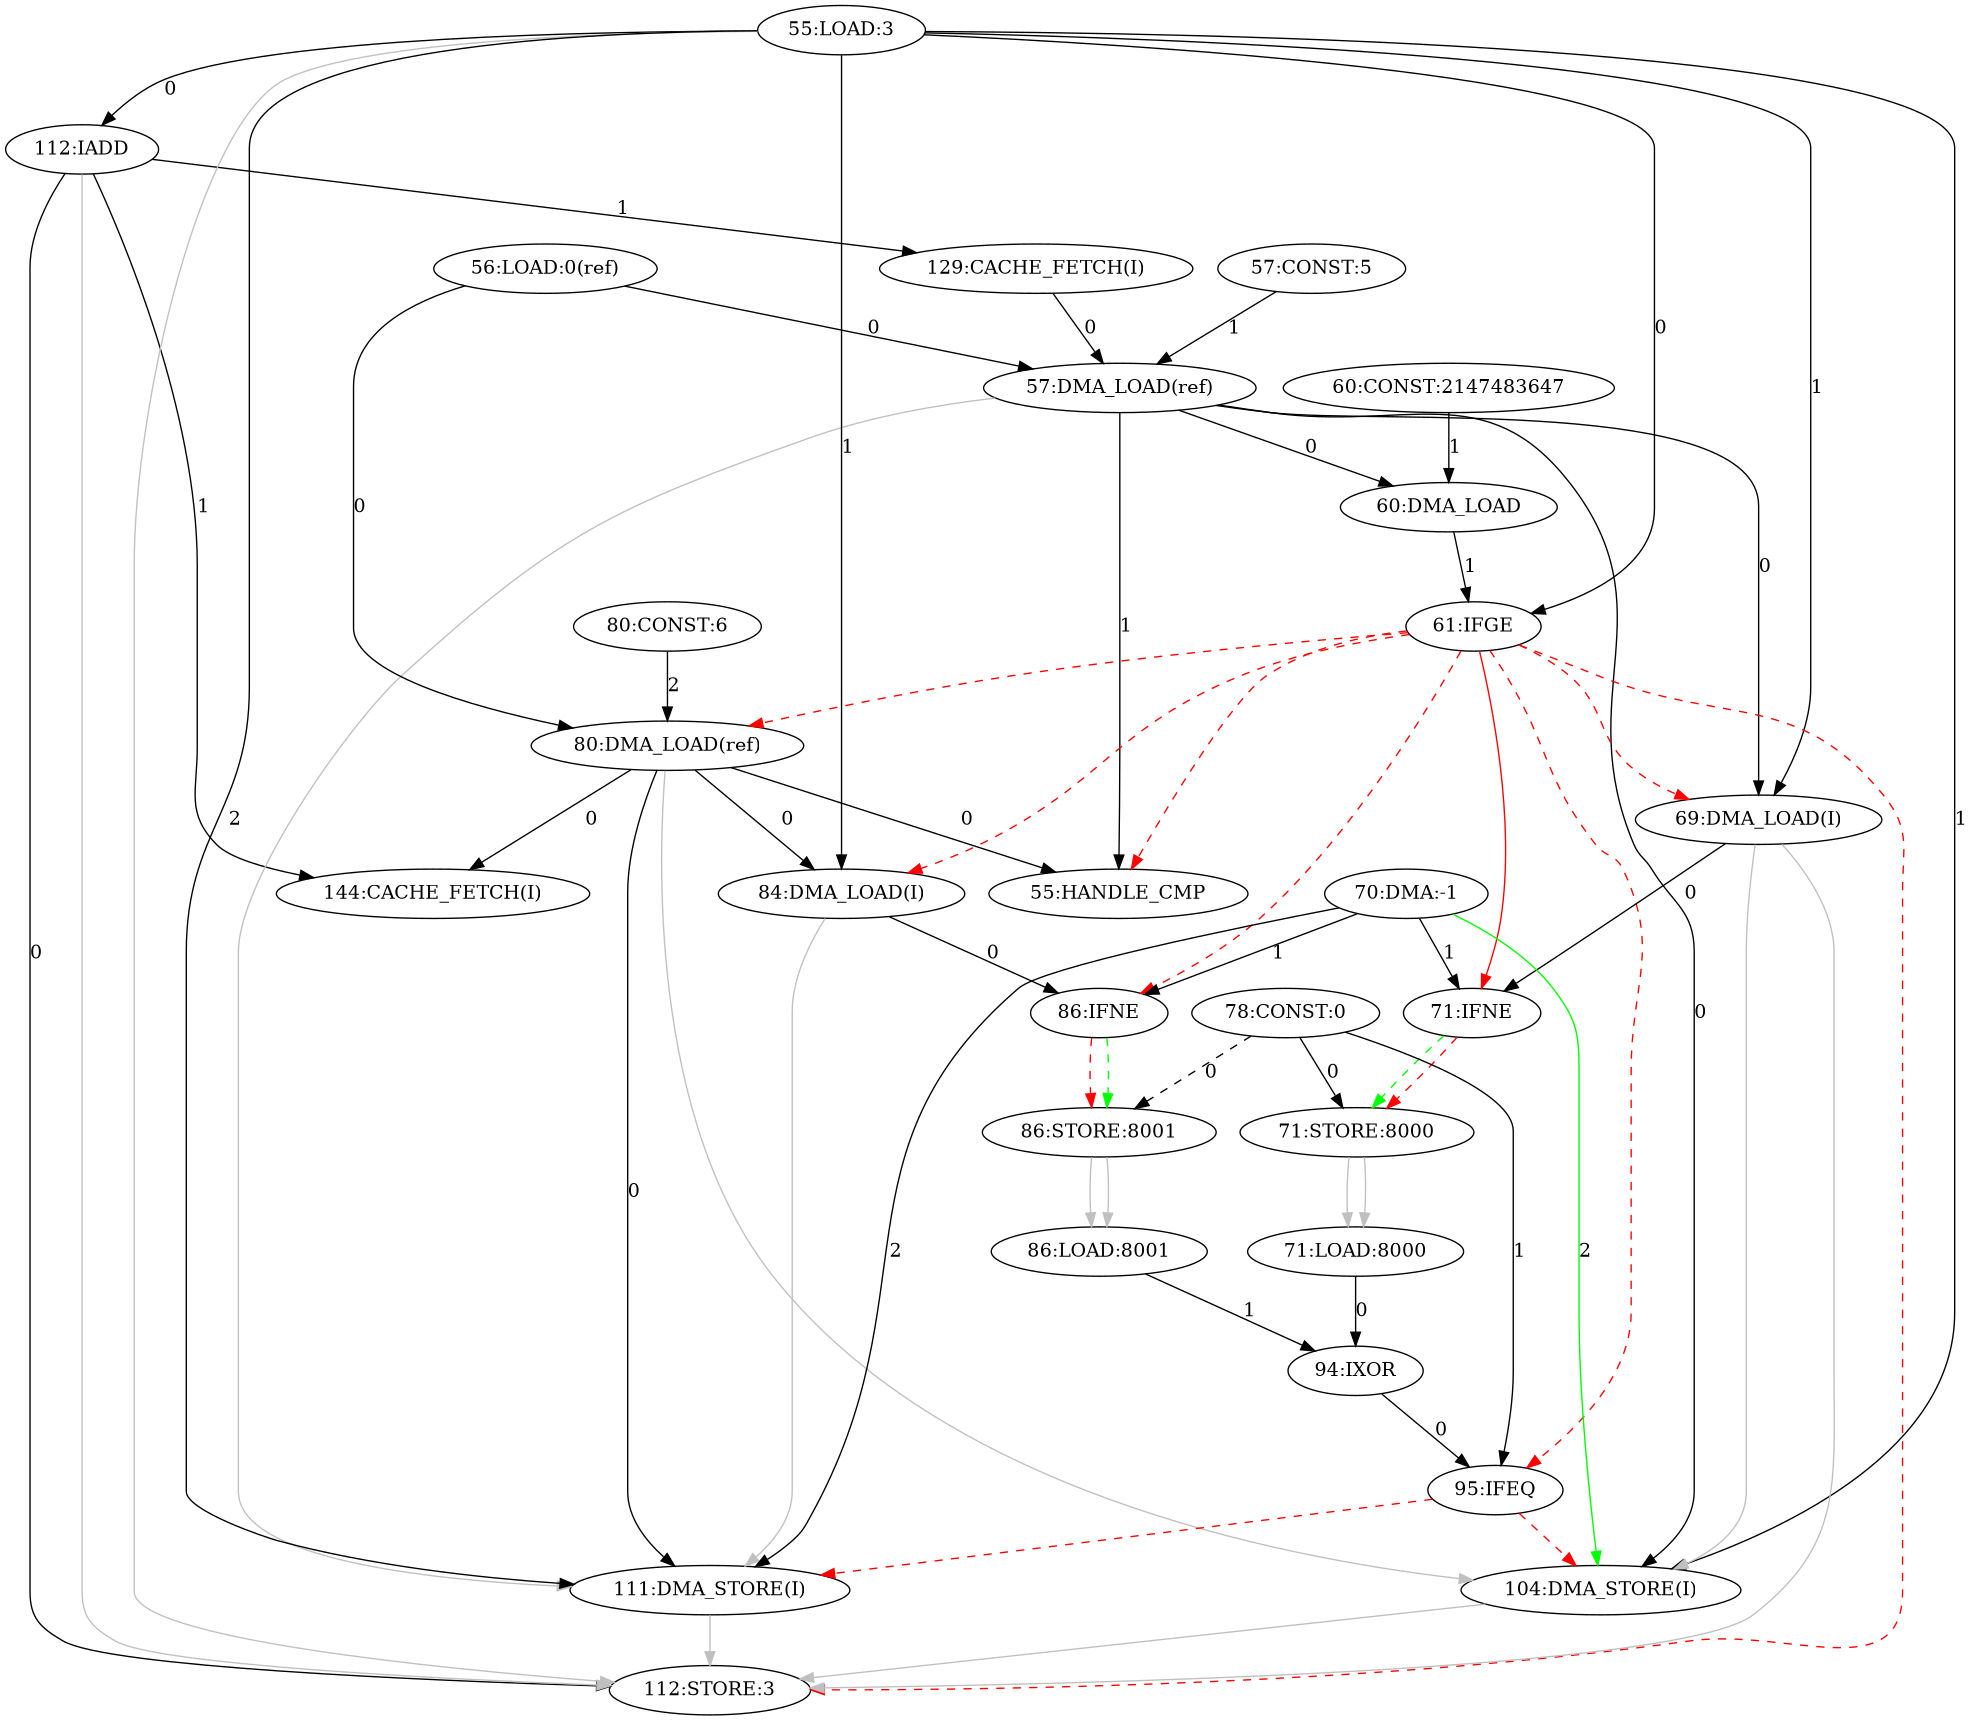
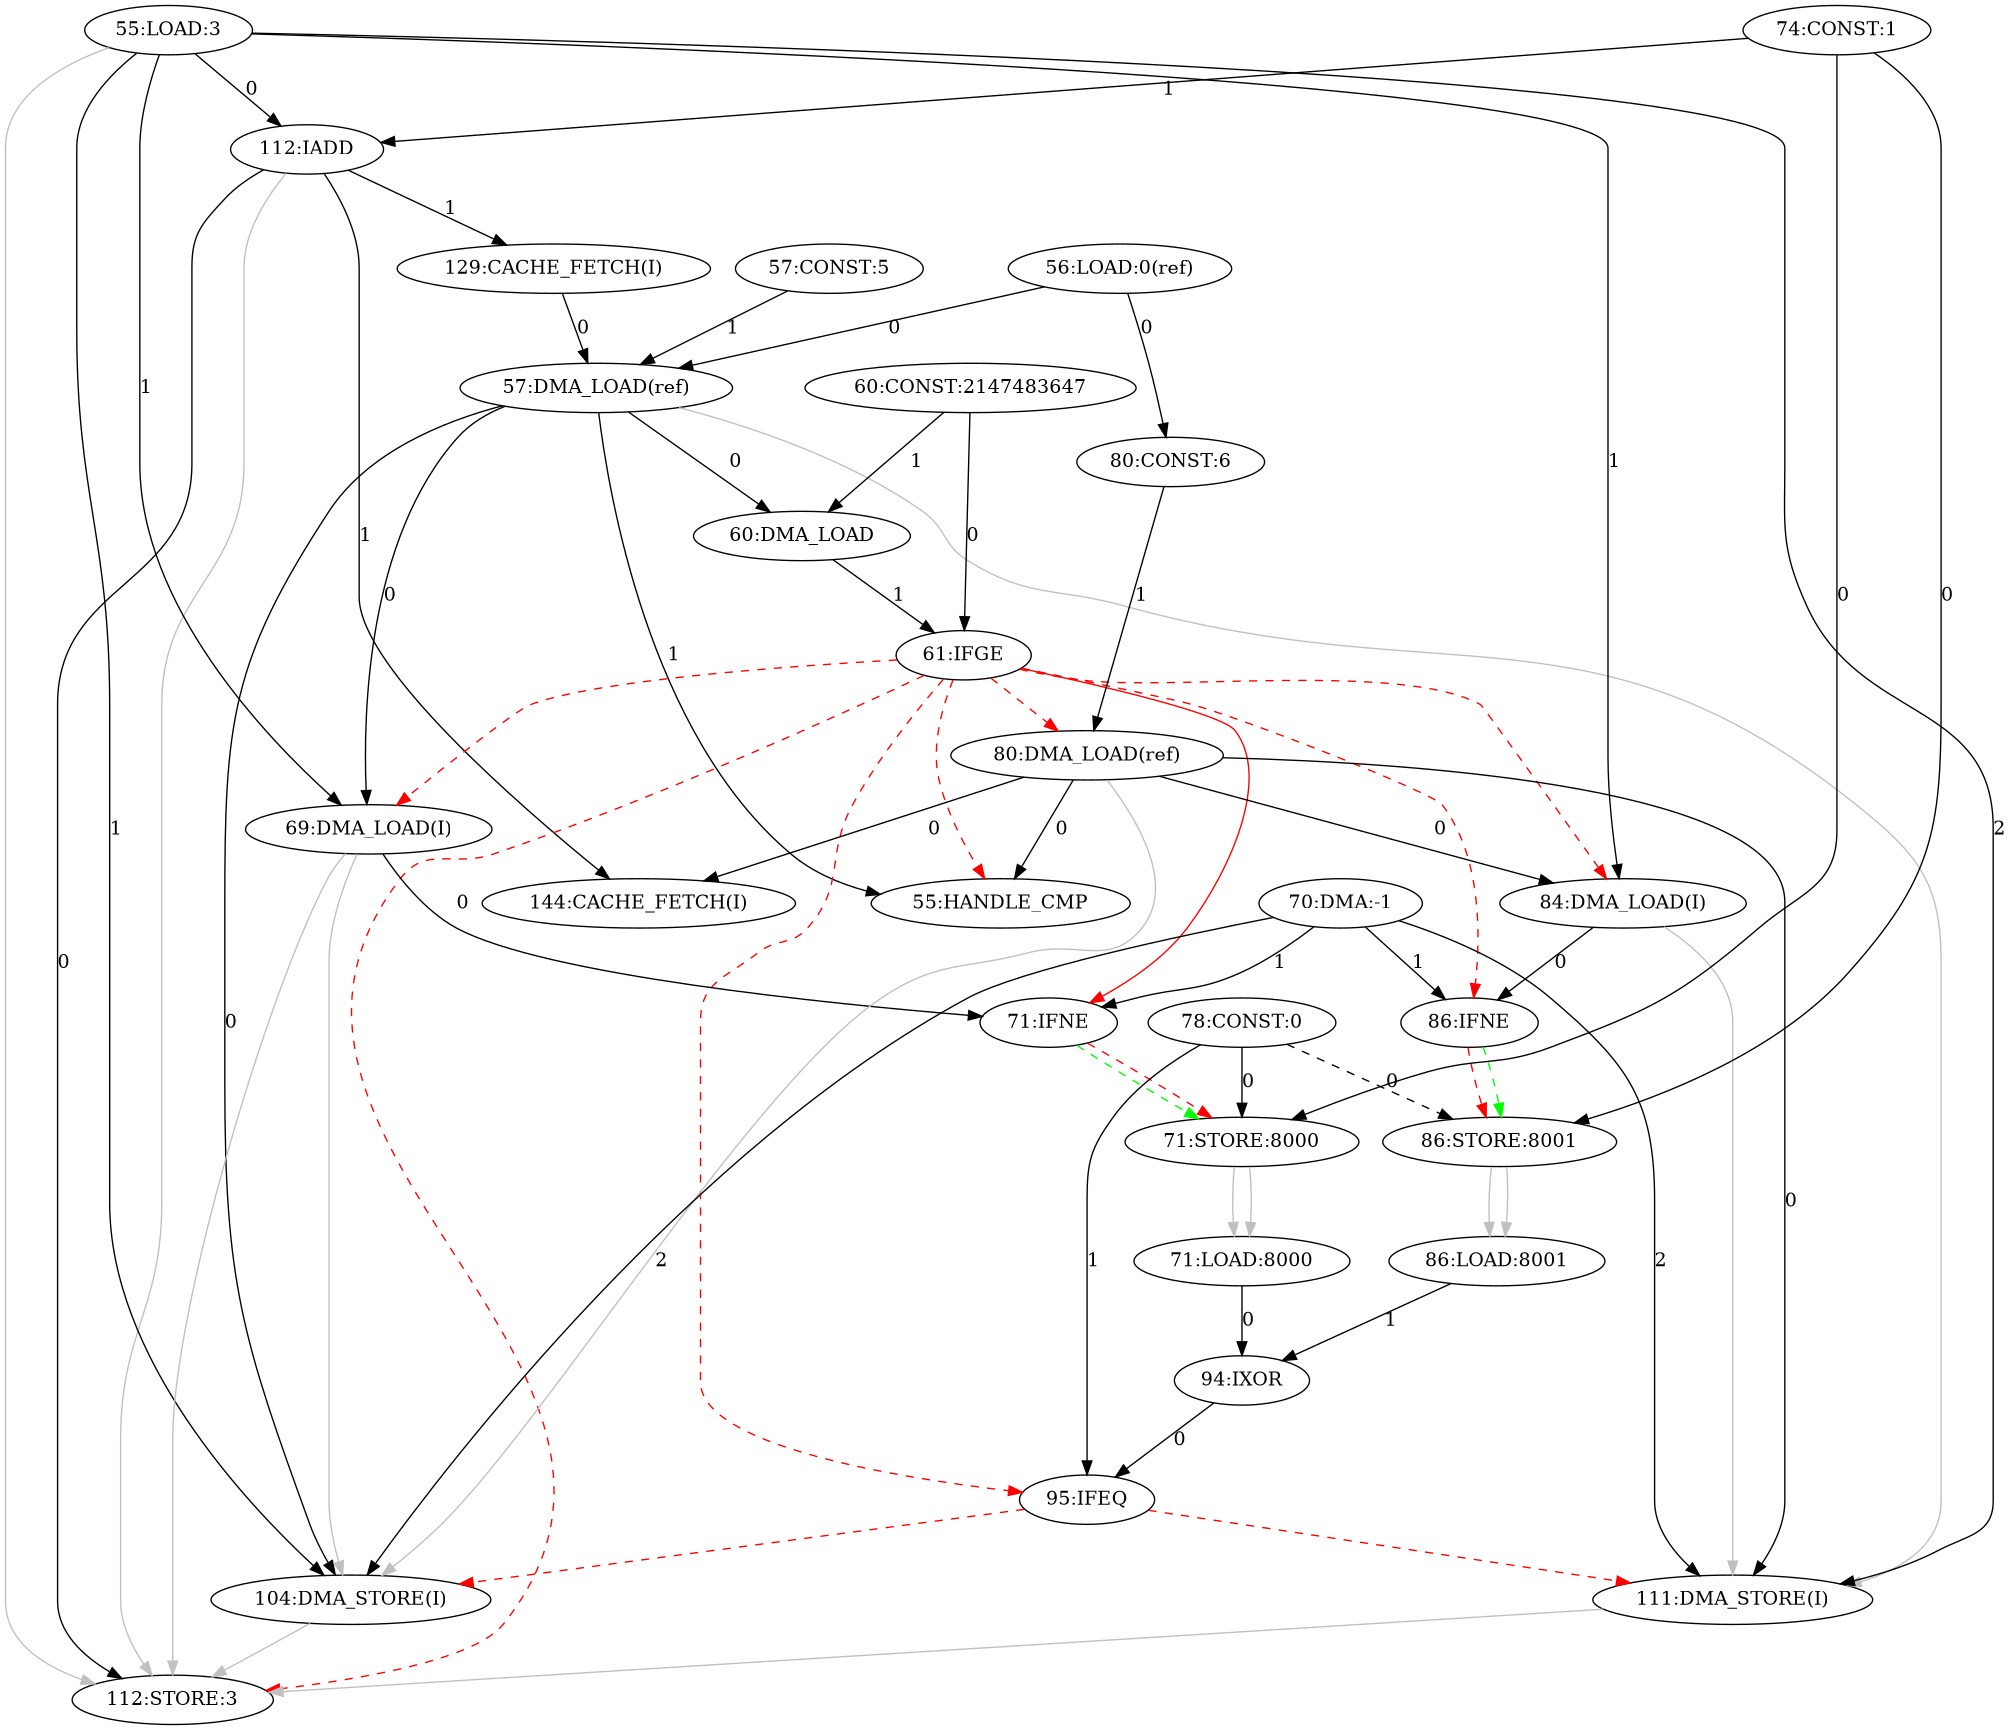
node "74:CONST:1": added
edge "55:LOAD:3" -> "61:IFGE": now "60:CONST:2147483647" -> "61:IFGE"
edge "56:LOAD:0(ref)" -> "80:DMA_LOAD(ref)": now "56:LOAD:0(ref)" -> "80:CONST:6"
edge "80:CONST:6" -> "80:DMA_LOAD(ref)": label "2" -> "1"
edge "70:DMA:-1" -> "104:DMA_STORE(I)": color green -> black
